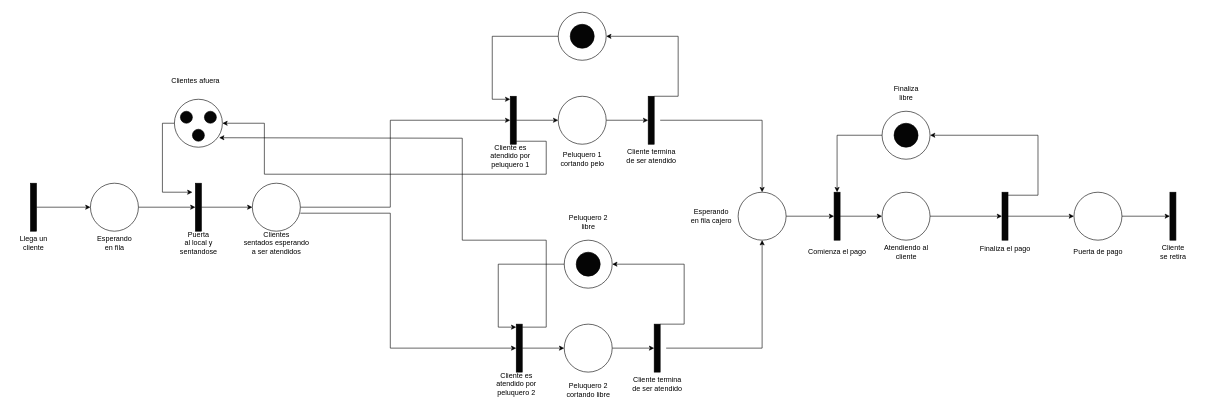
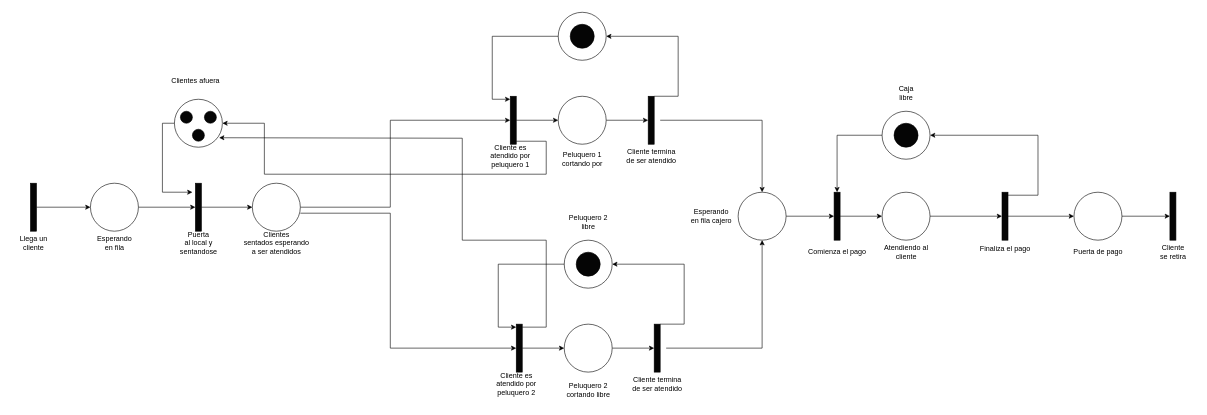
node "Finaliza libre": label "Finaliza libre" -> "Caja libre"
node "Peluquero 1 cortando pelo": label "Peluquero 1 cortando pelo" -> "Peluquero 1 cortando por"
